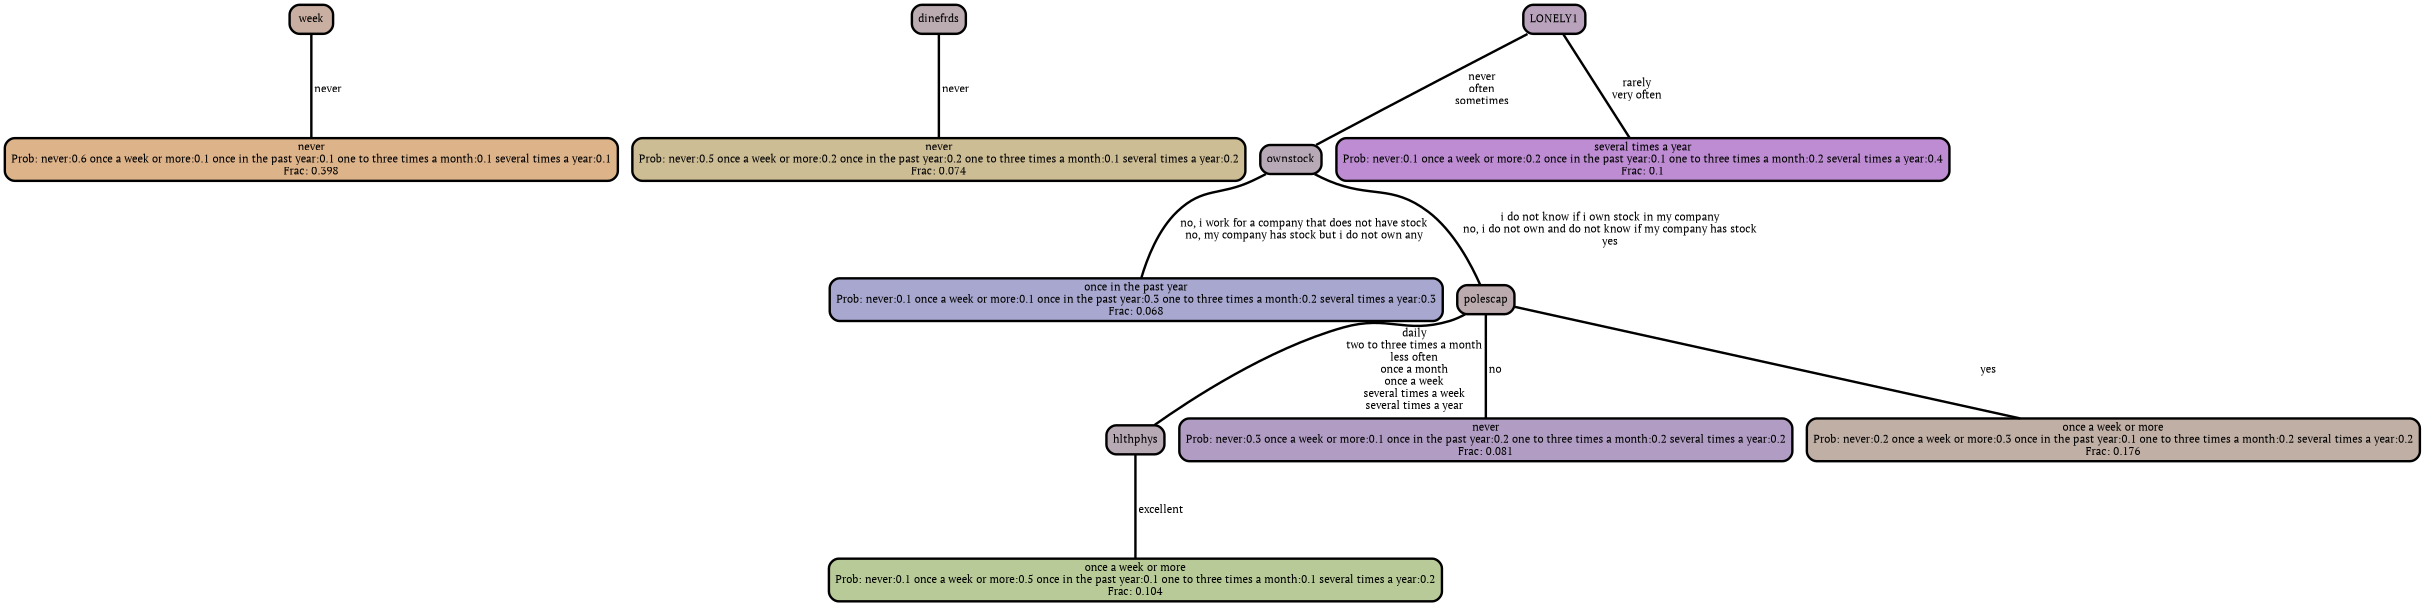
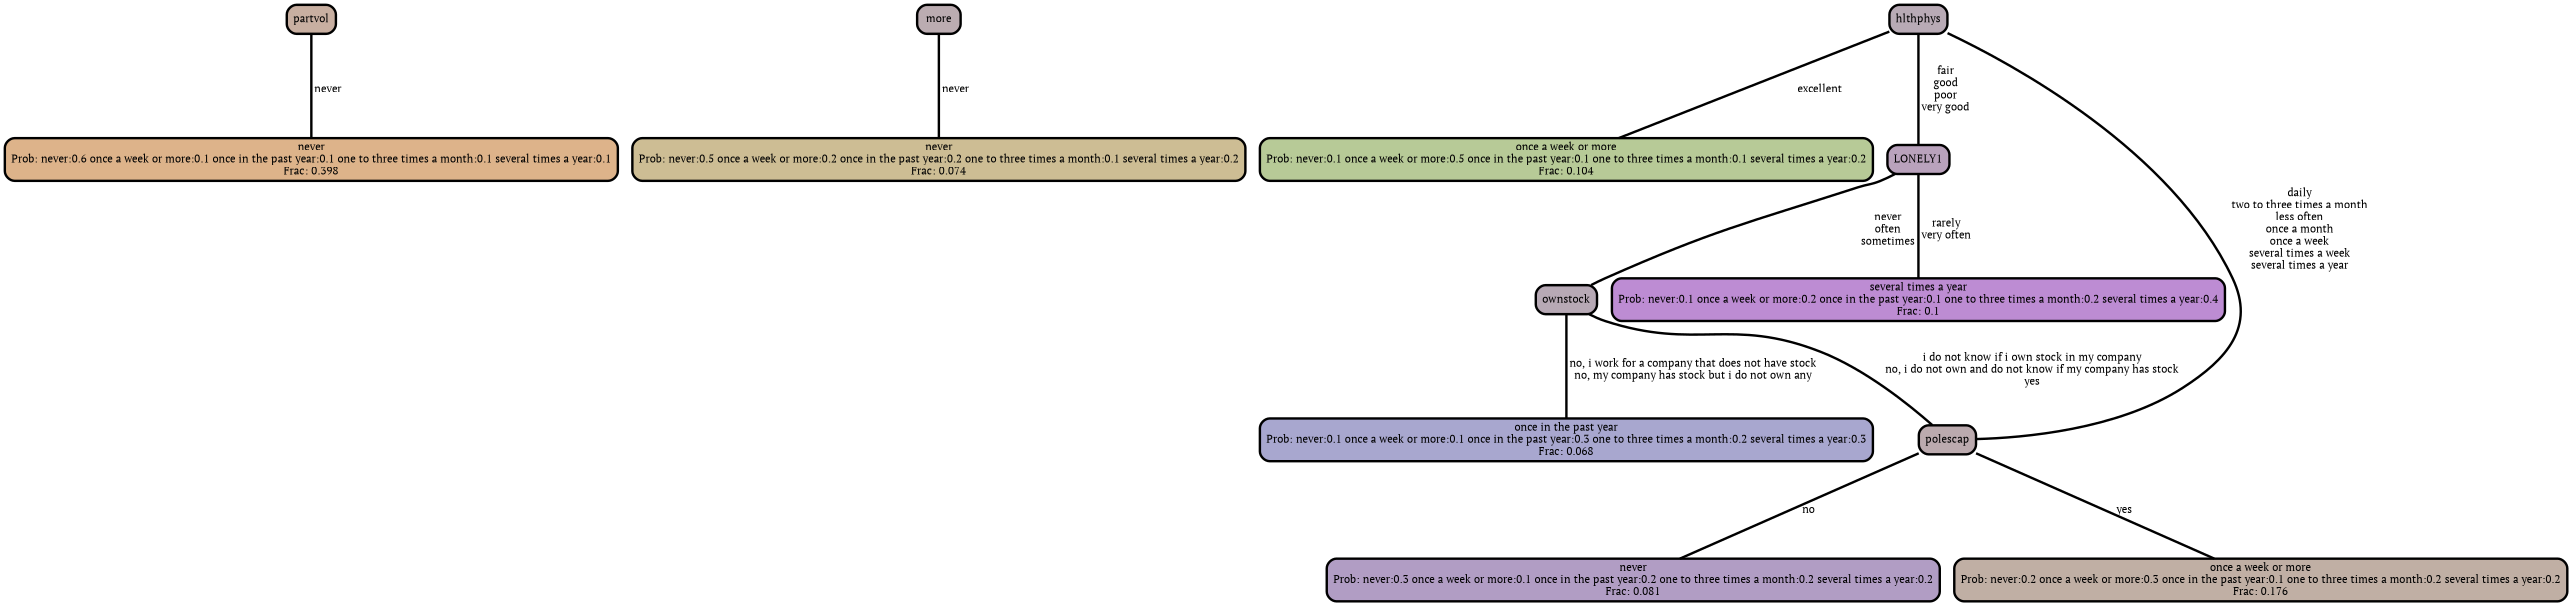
node "week": label "week" -> "partvol"
node "dinefrds": label "dinefrds" -> "more"
edge "hlthphys" -- "LONELY1": added, label "fair good poor very good"
